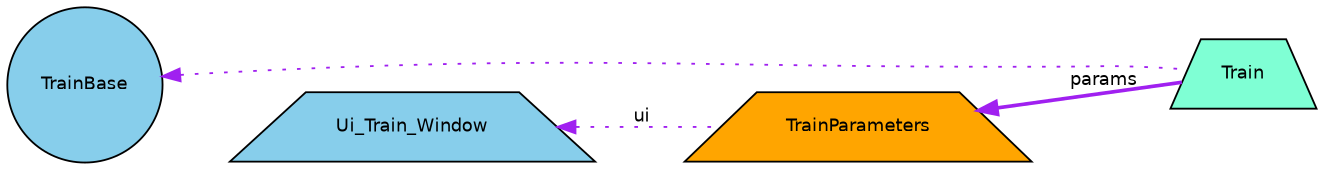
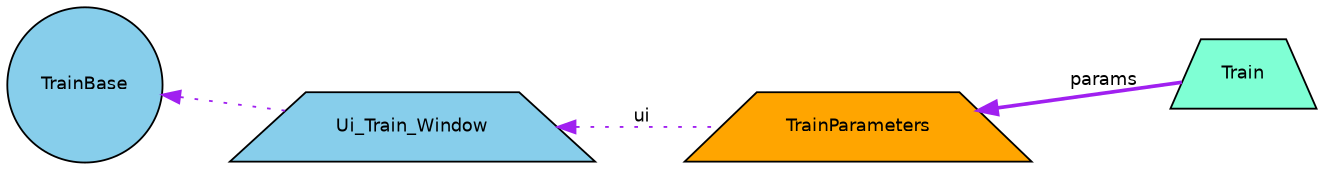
edge "Train" -> "TrainBase": now "Ui_Train_Window" -> "TrainBase"
